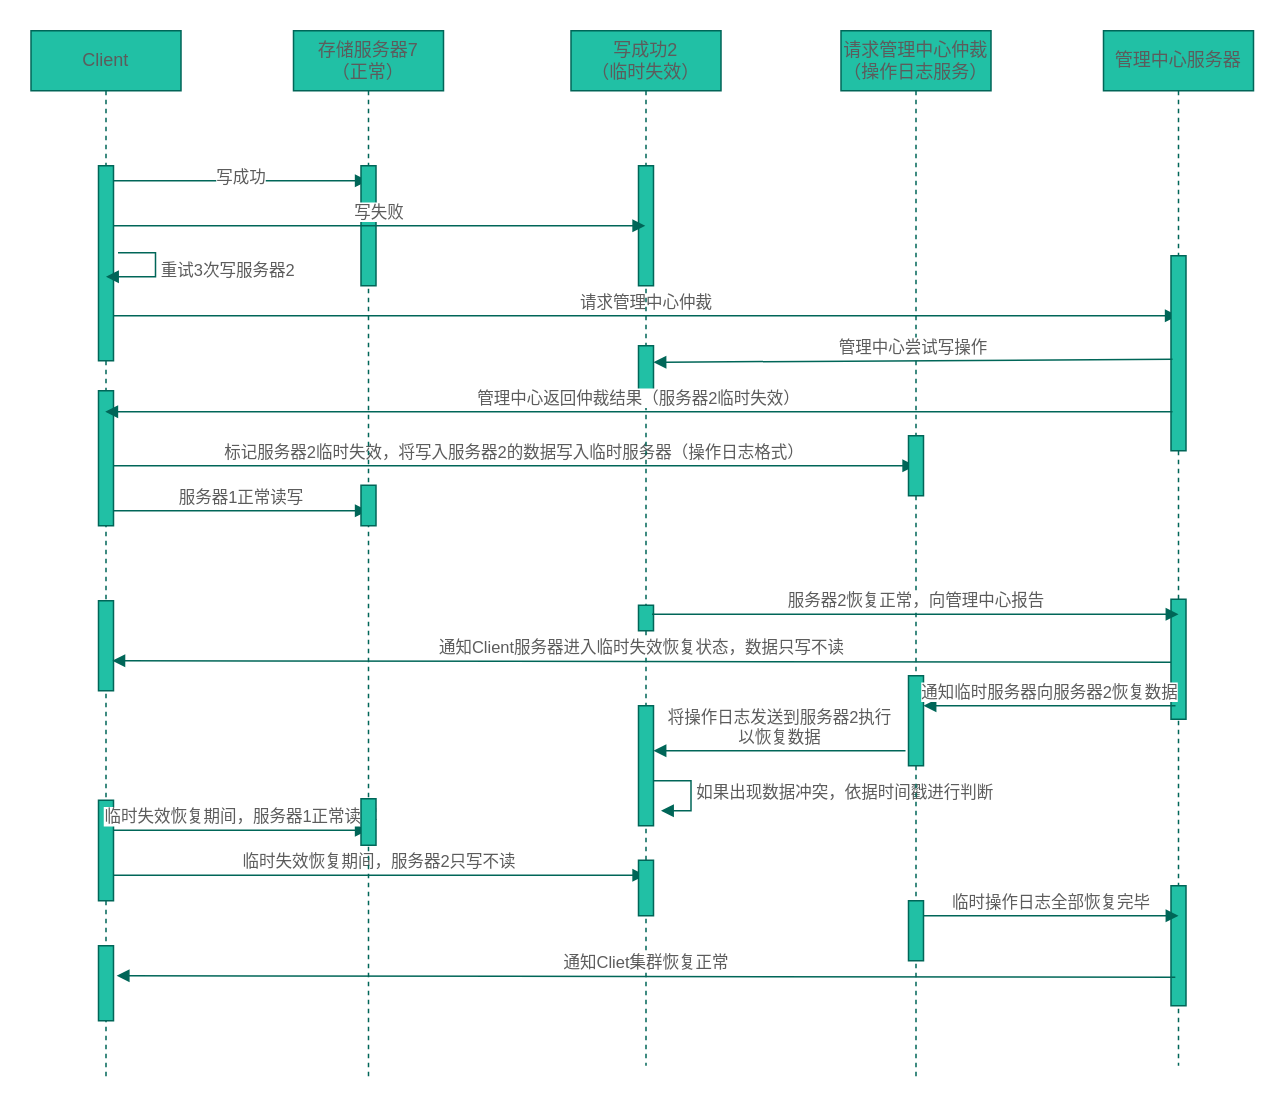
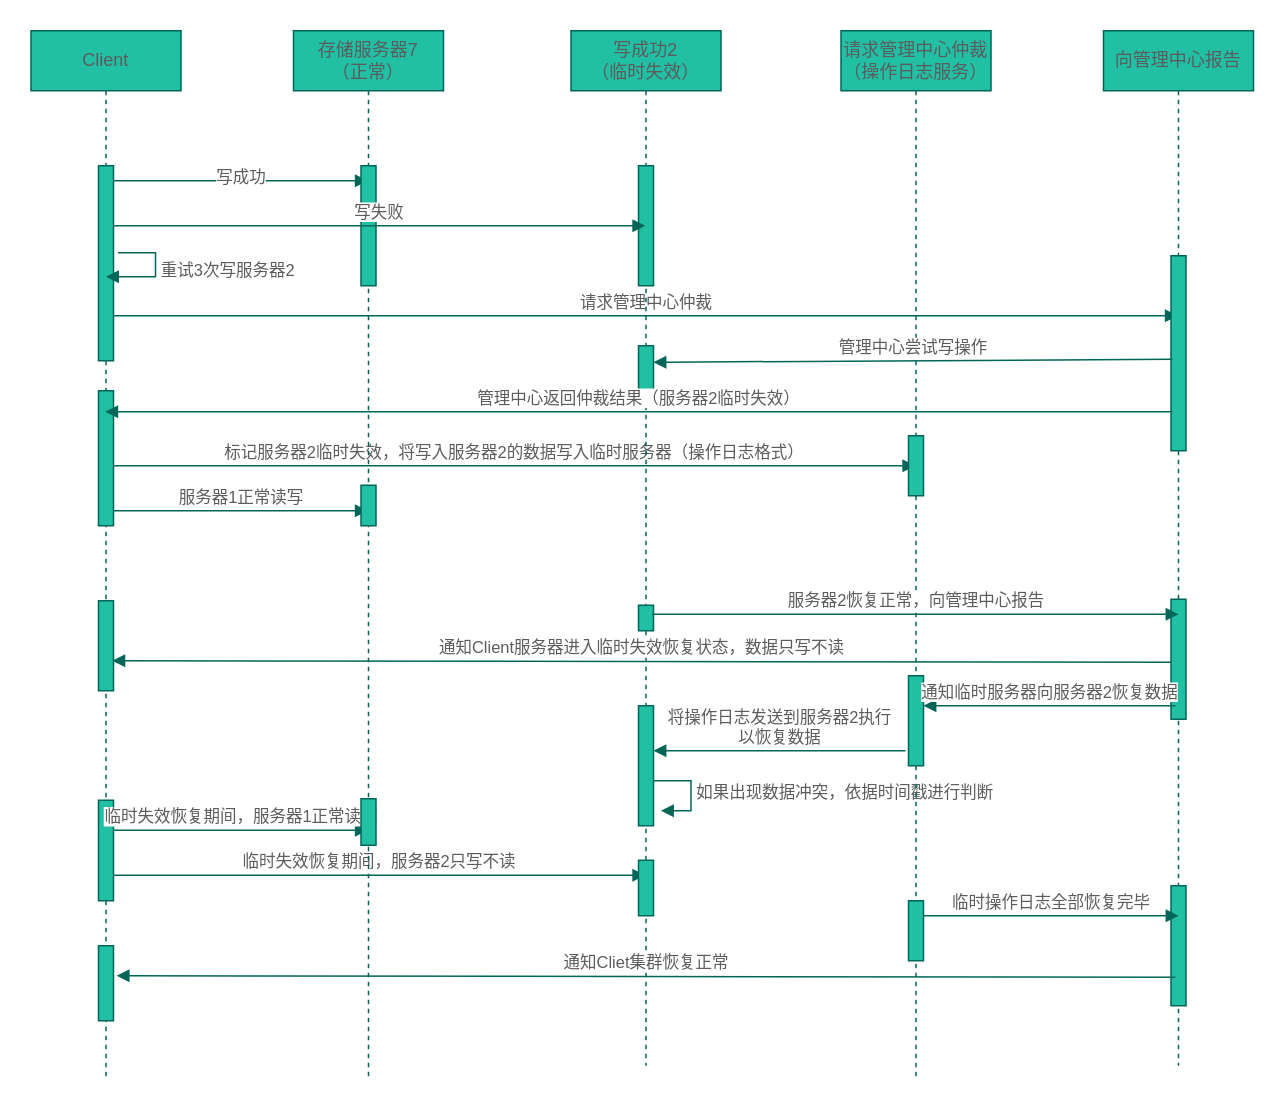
node "管理中心服务器": label "管理中心服务器" -> "向管理中心报告"
